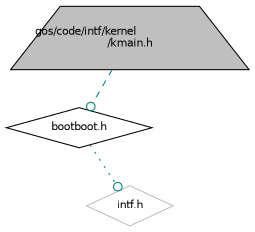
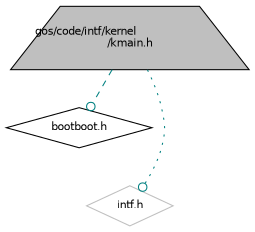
edge "bootboot.h" -> "intf.h": now "gos/code/intf/kernel /kmain.h" -> "intf.h"
